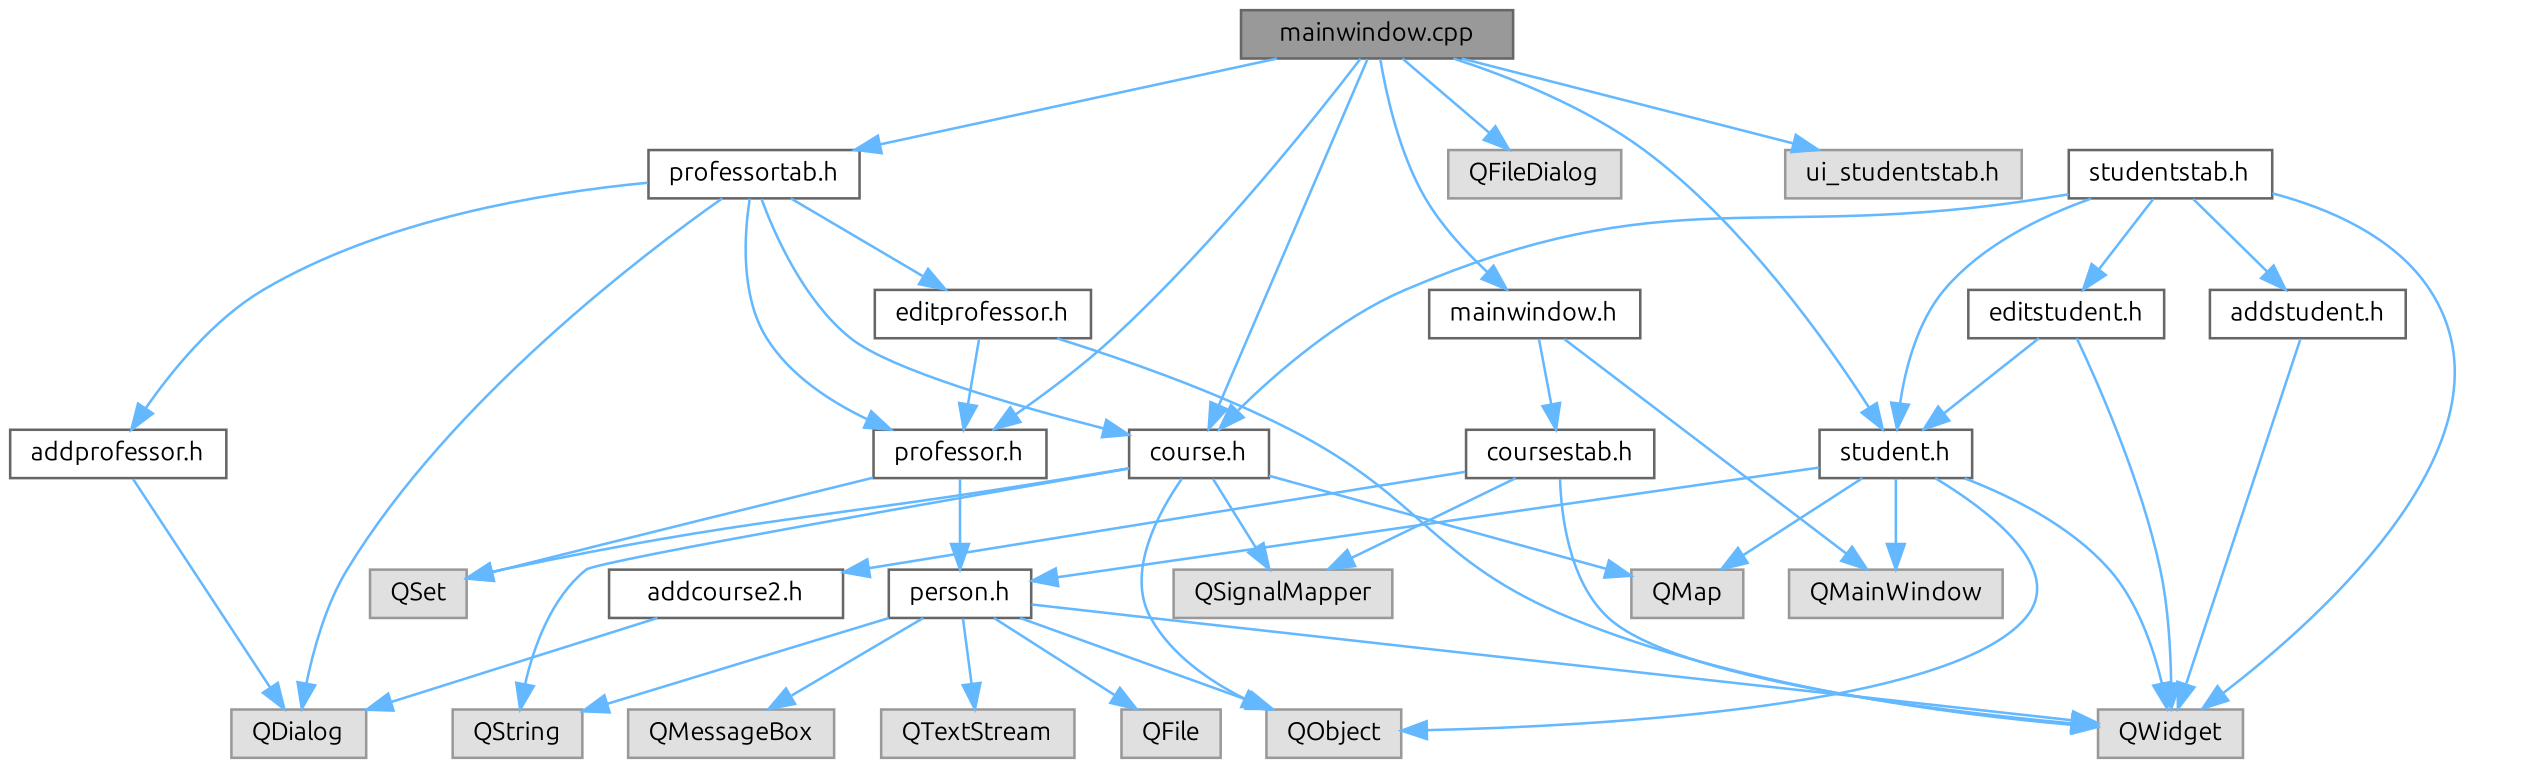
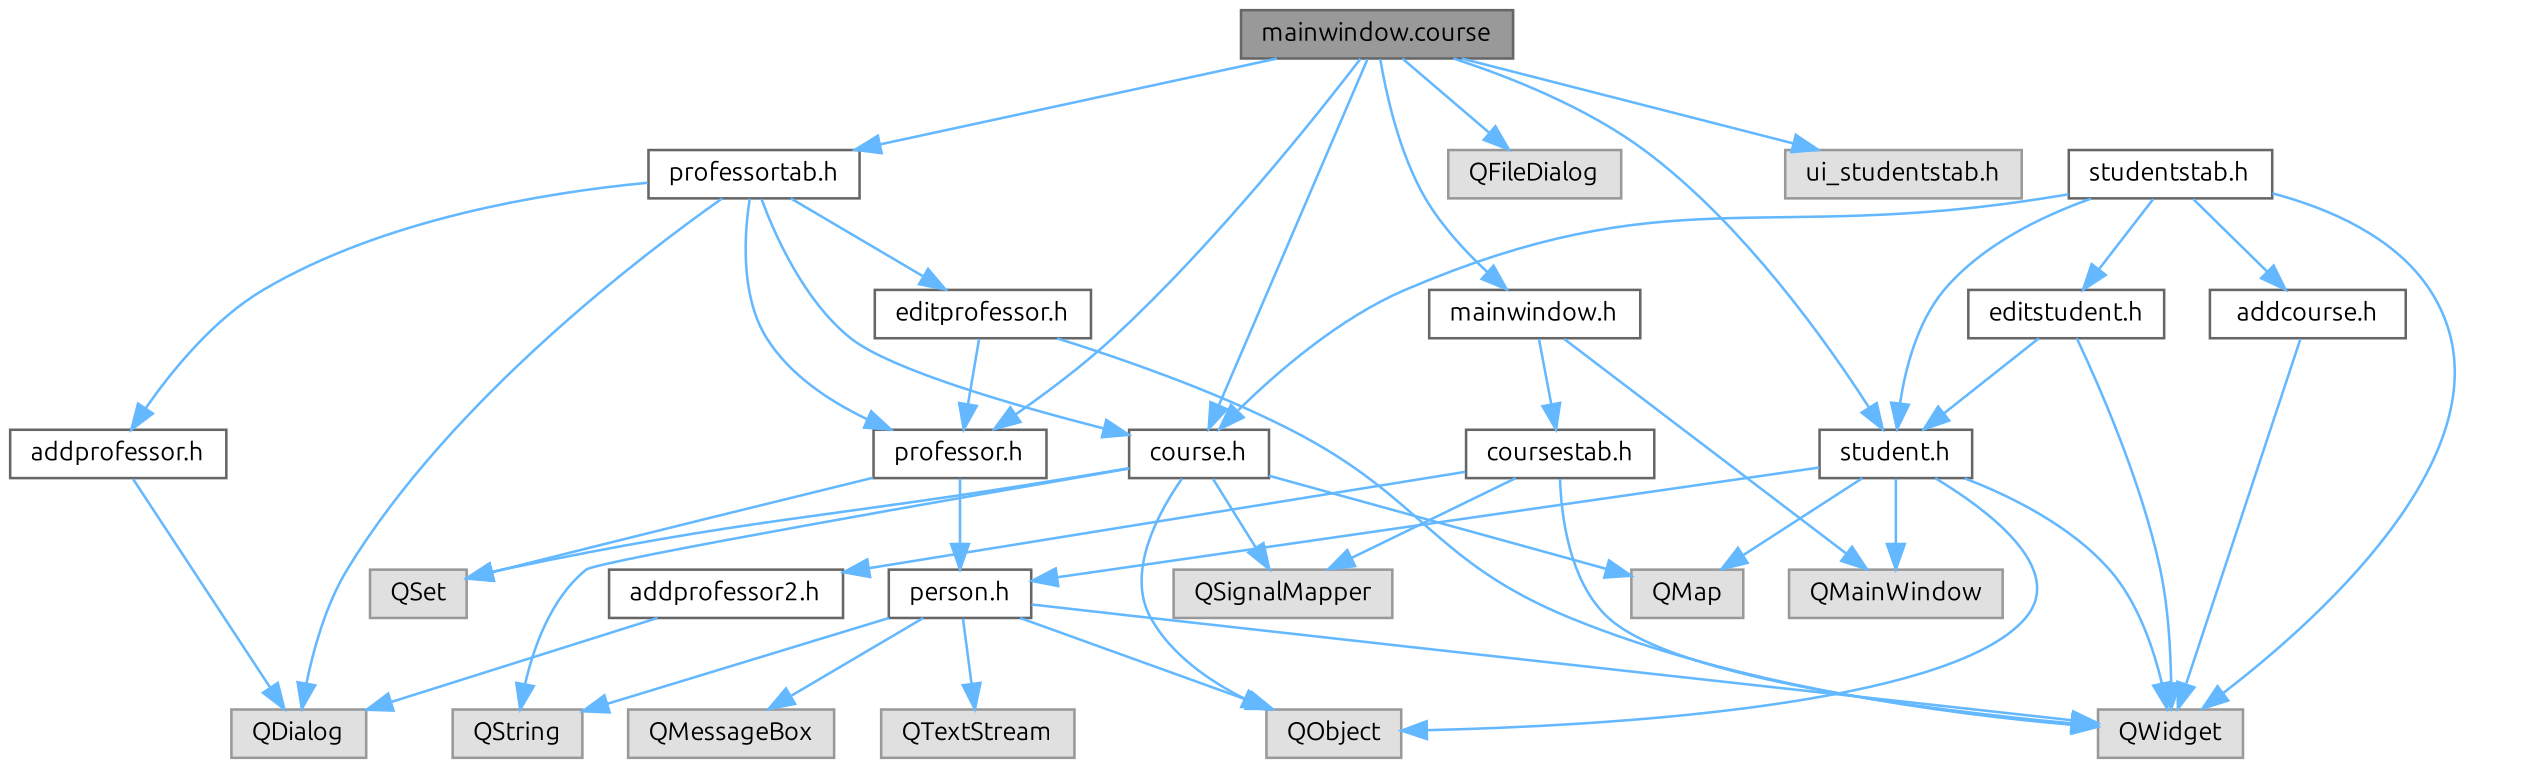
node "mainwindow.cpp": label "mainwindow.cpp" -> "mainwindow.course"
node "addstudent.h": label "addstudent.h" -> "addcourse.h"
node "addcourse2.h": label "addcourse2.h" -> "addprofessor2.h"
node "QFile": removed
